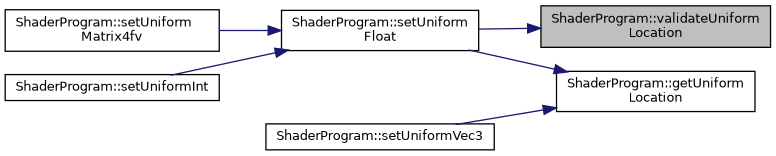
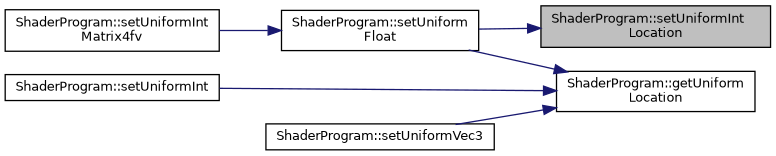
node "ShaderProgram::validateUniform Location": label "ShaderProgram::validateUniform Location" -> "ShaderProgram::setUniformInt Location"
node "ShaderProgram::setUniform Matrix4fv": label "ShaderProgram::setUniform Matrix4fv" -> "ShaderProgram::setUniformInt Matrix4fv"
edge "ShaderProgram::setUniformInt" -> "ShaderProgram::setUniform Float": now "ShaderProgram::setUniformInt" -> "ShaderProgram::getUniform Location"
